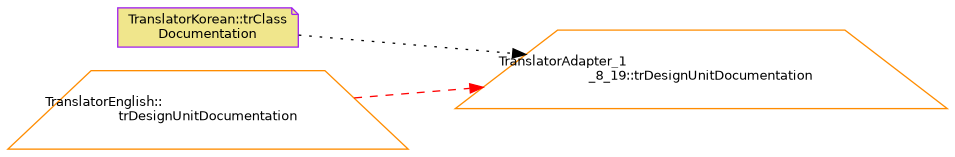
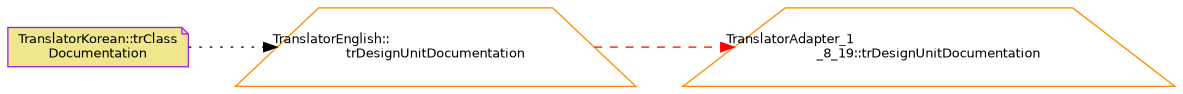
edge "TranslatorKorean::trClass Documentation" -> "TranslatorAdapter_1 _8_19::trDesignUnitDocumentation": now "TranslatorKorean::trClass Documentation" -> "TranslatorEnglish:: trDesignUnitDocumentation"
